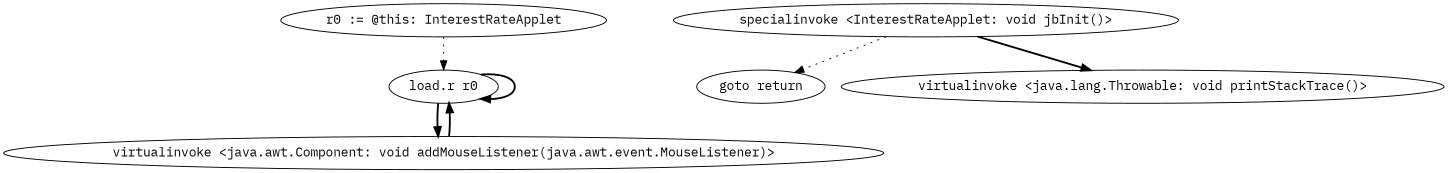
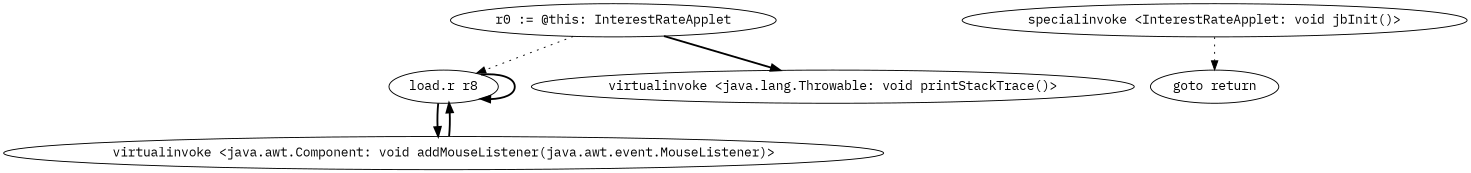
edge "specialinvoke <InterestRateApplet: void jbInit()>" -> "virtualinvoke <java.lang.Throwable: void printStackTrace()>": now "r0 := @this: InterestRateApplet" -> "virtualinvoke <java.lang.Throwable: void printStackTrace()>"
node "load.r r0": label "load.r r0" -> "load.r r8"
